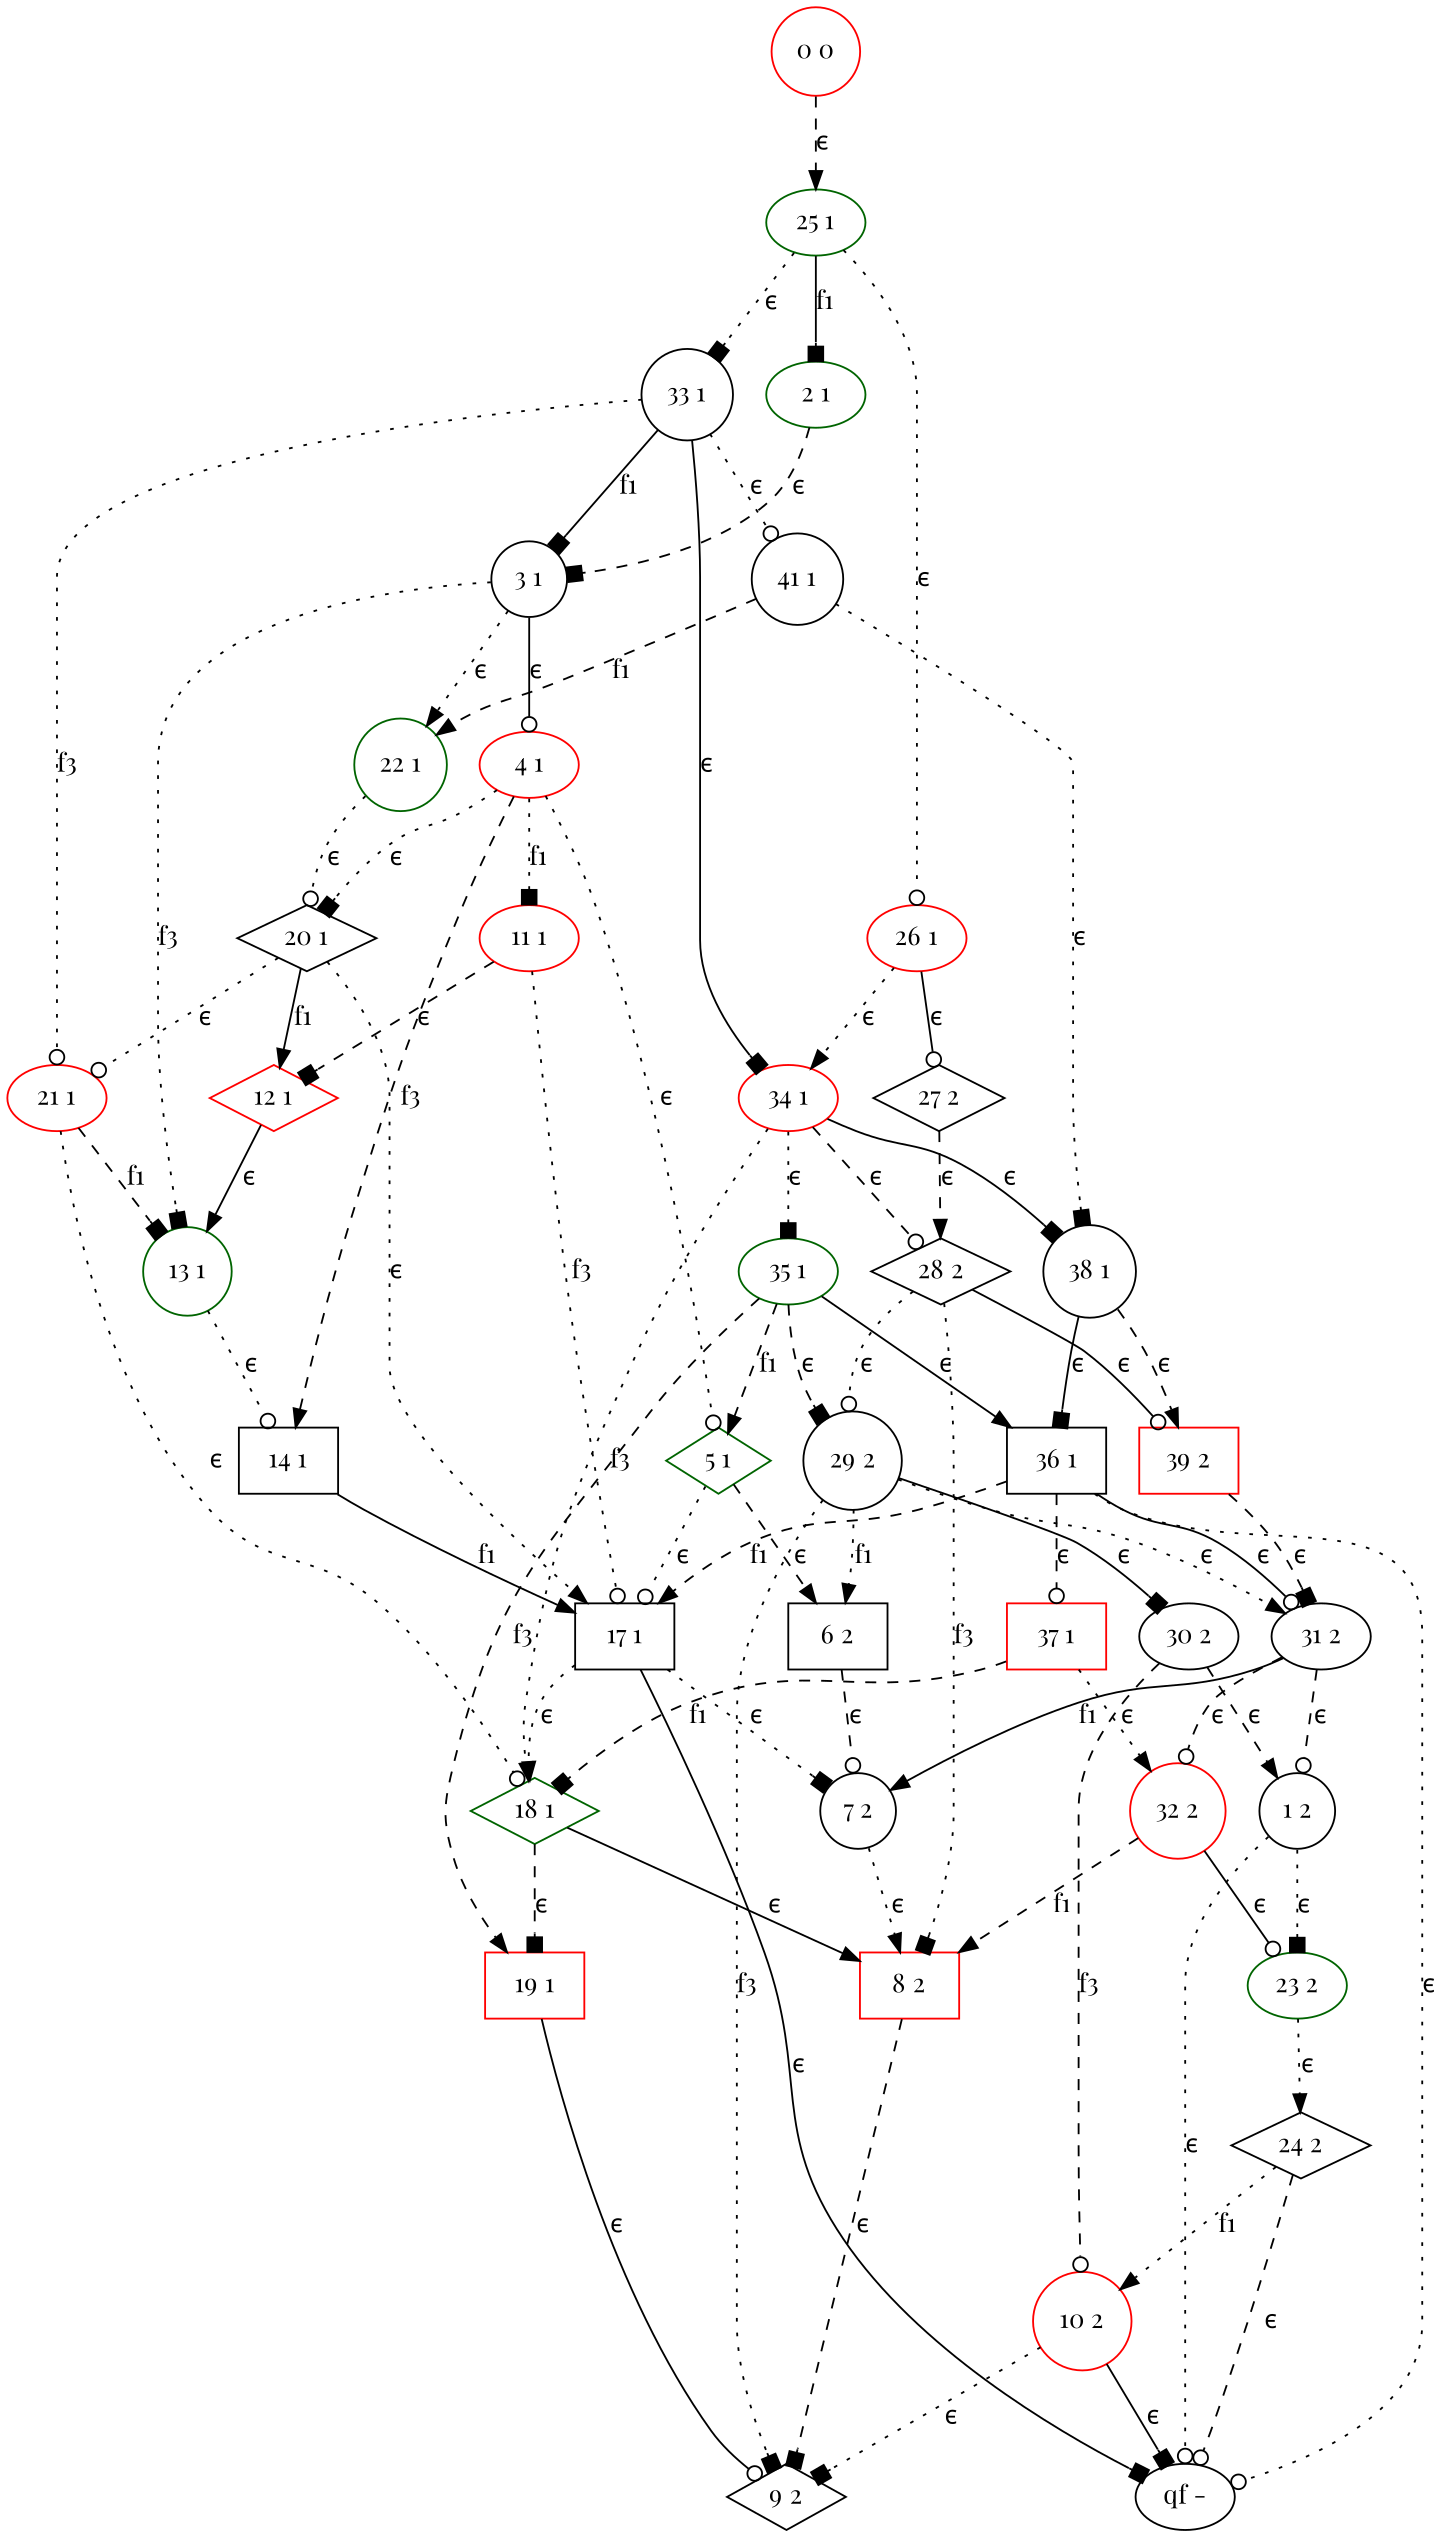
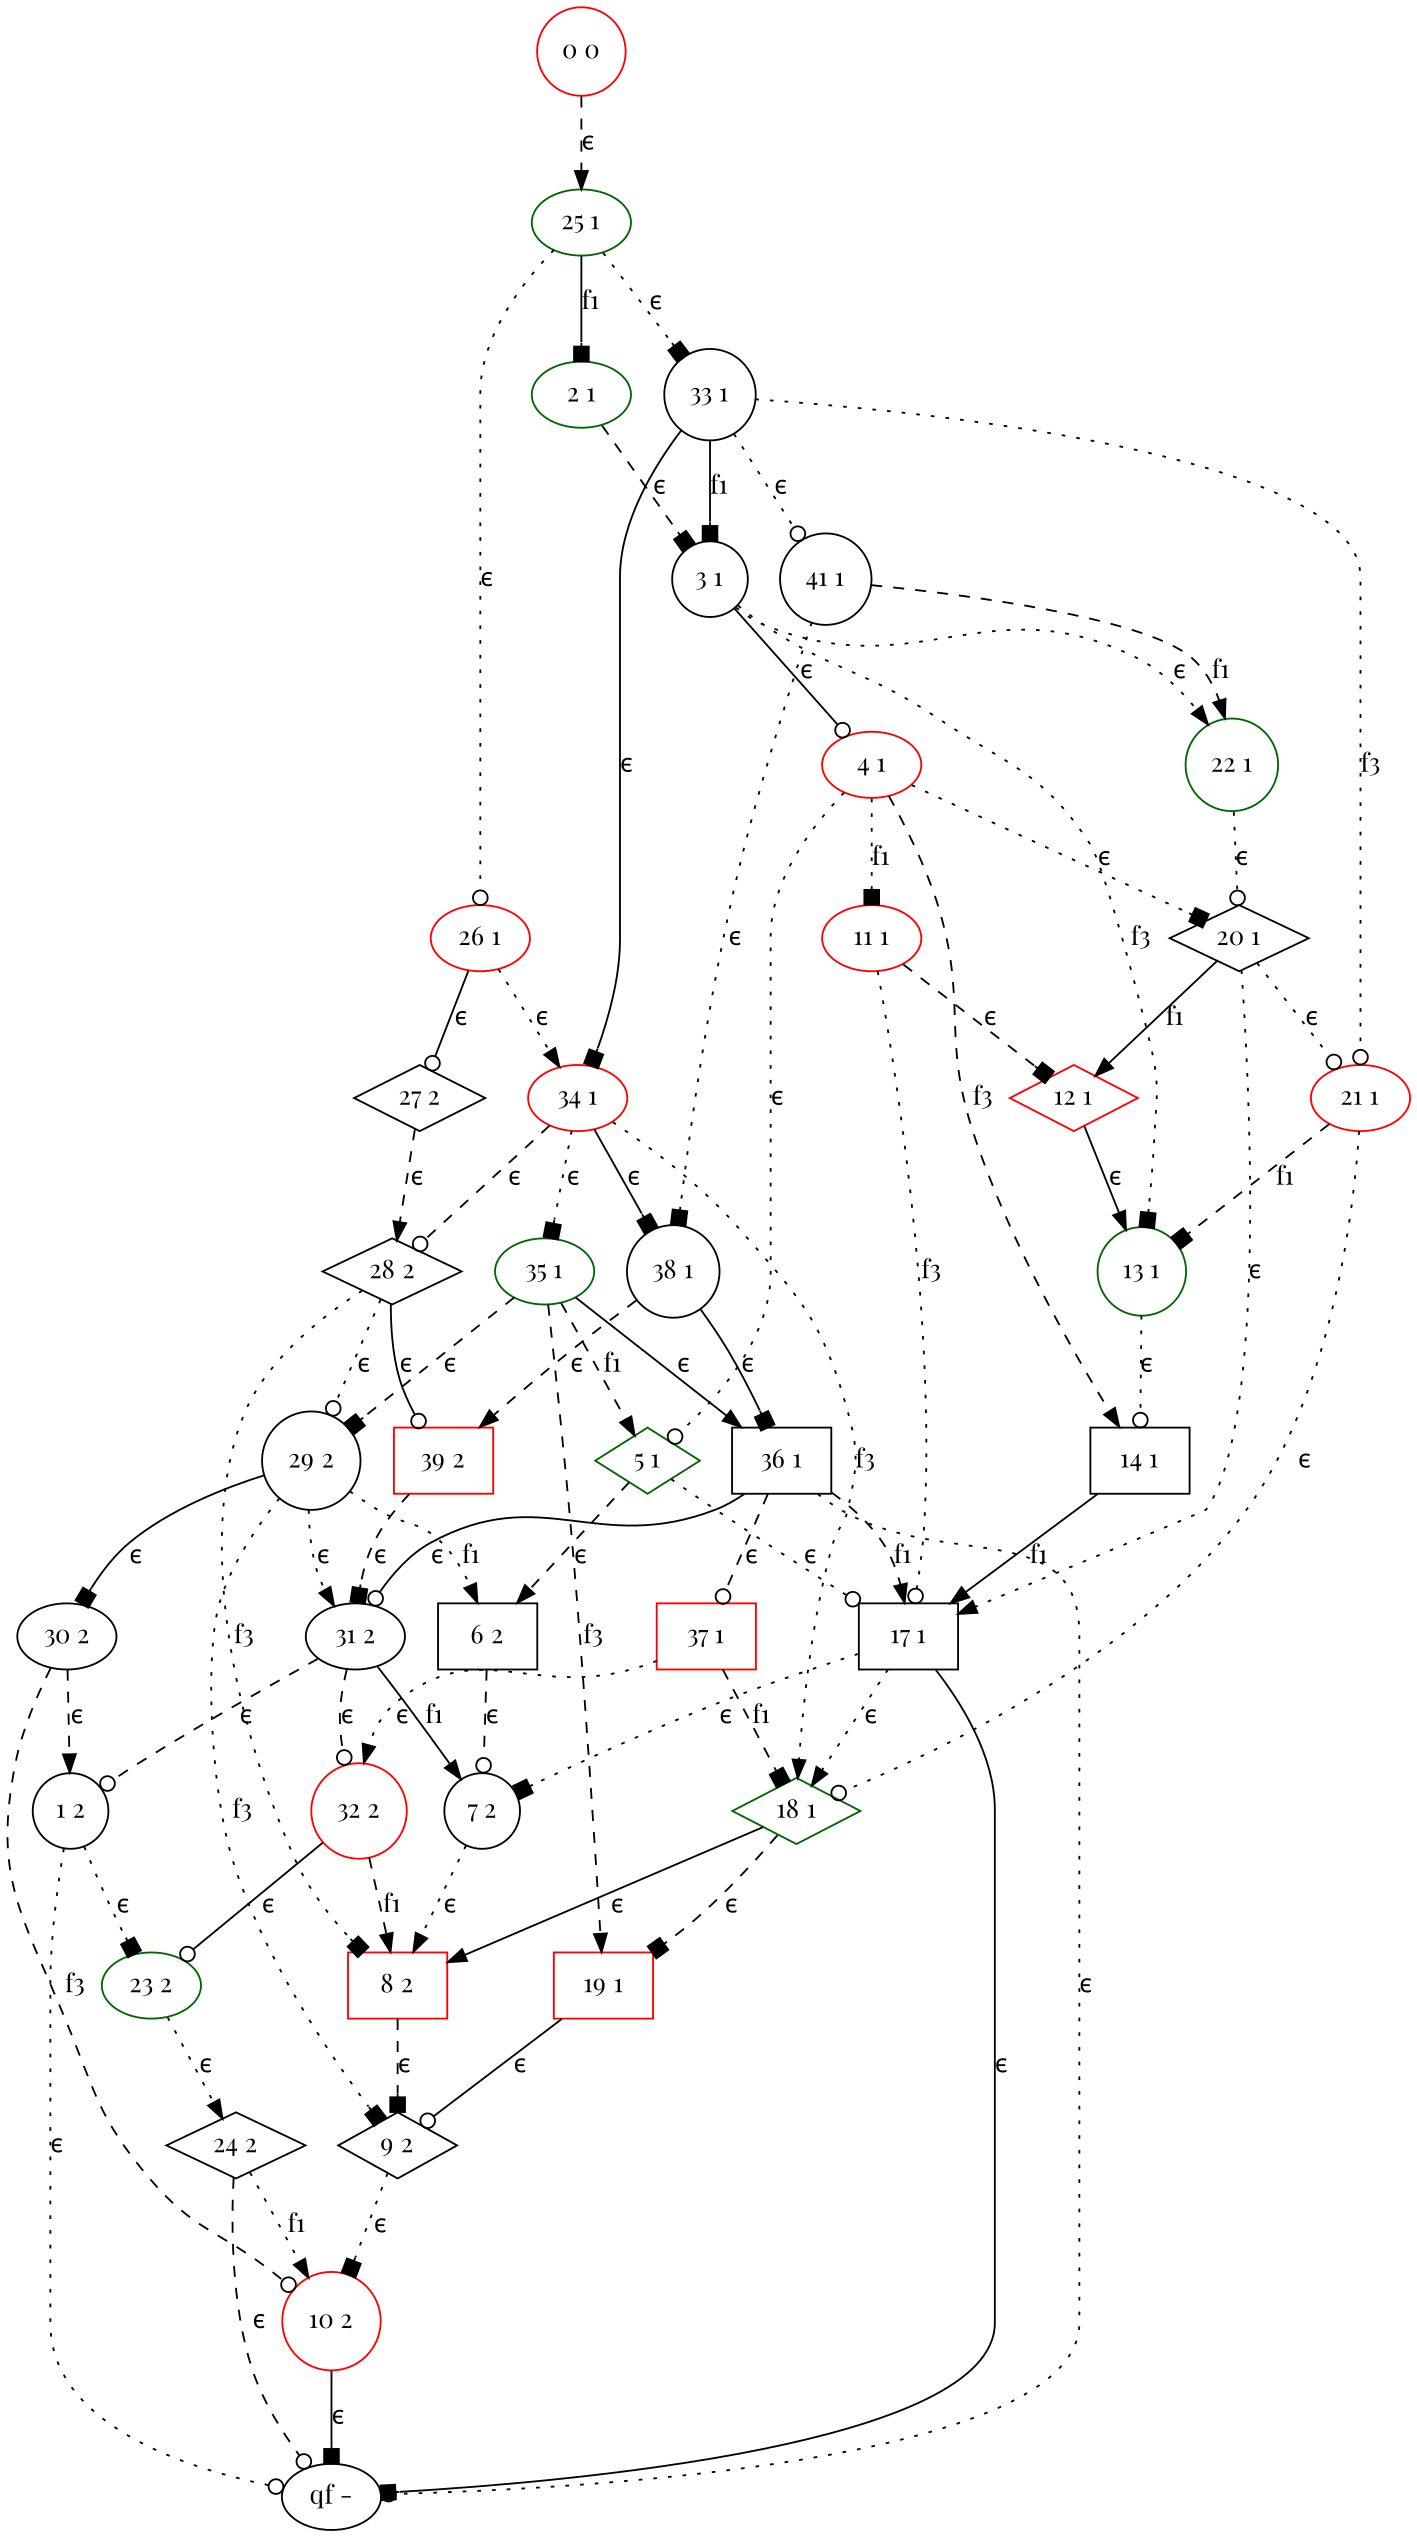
edge "10 2" -> "9 2": reversed
